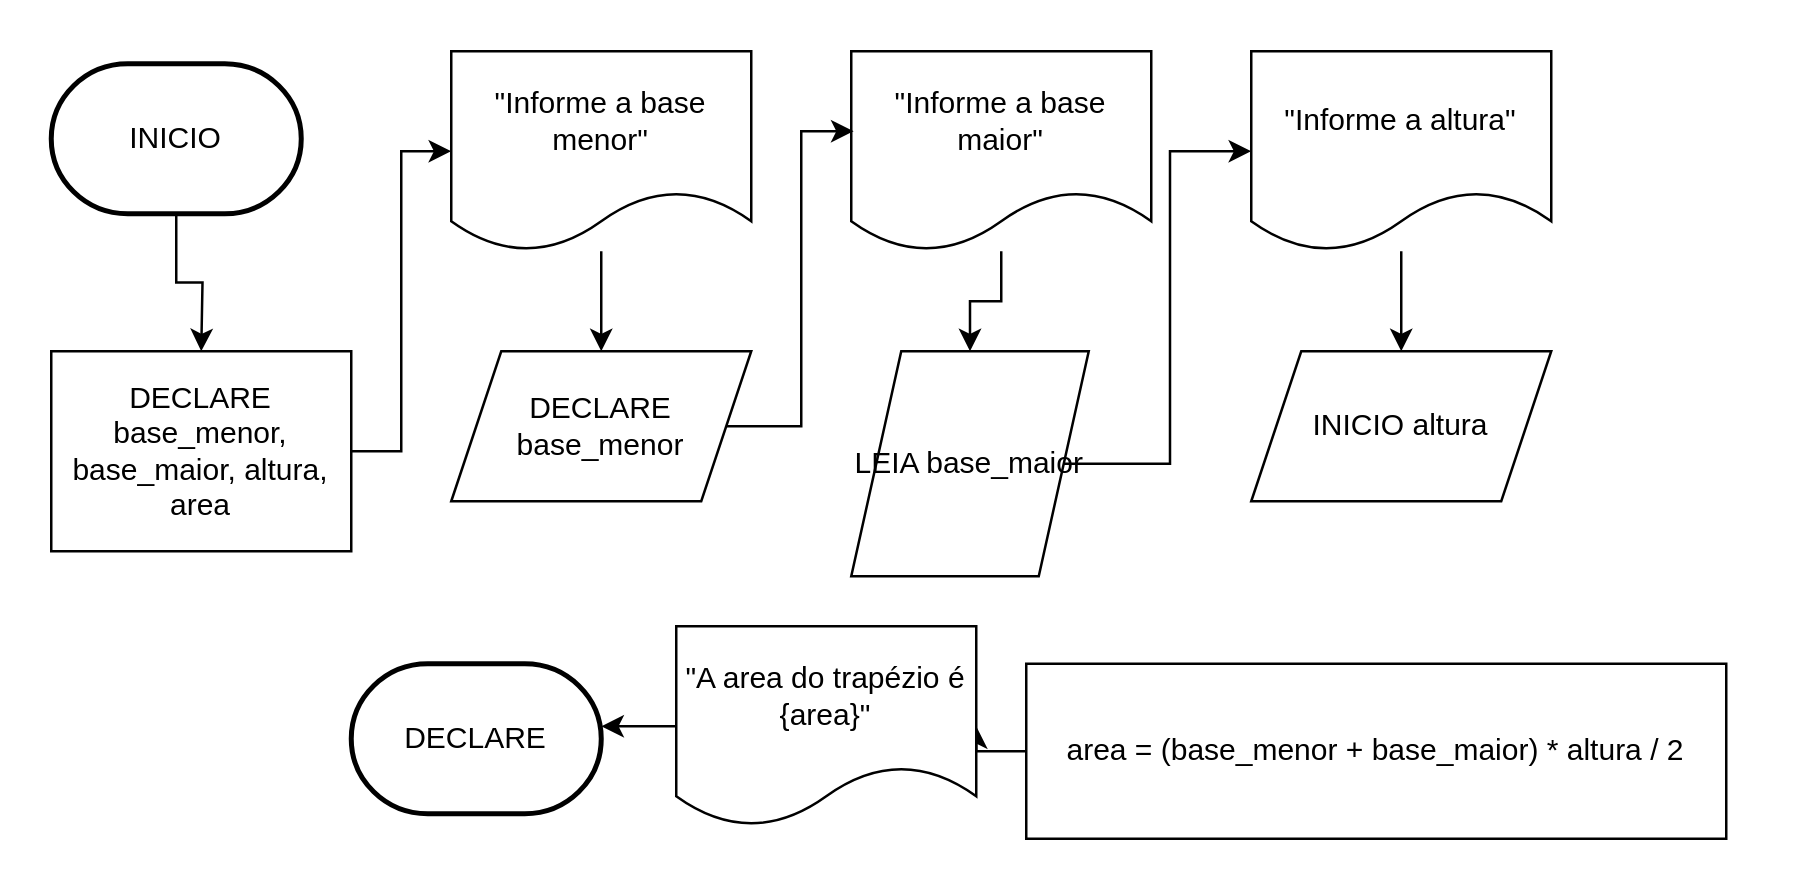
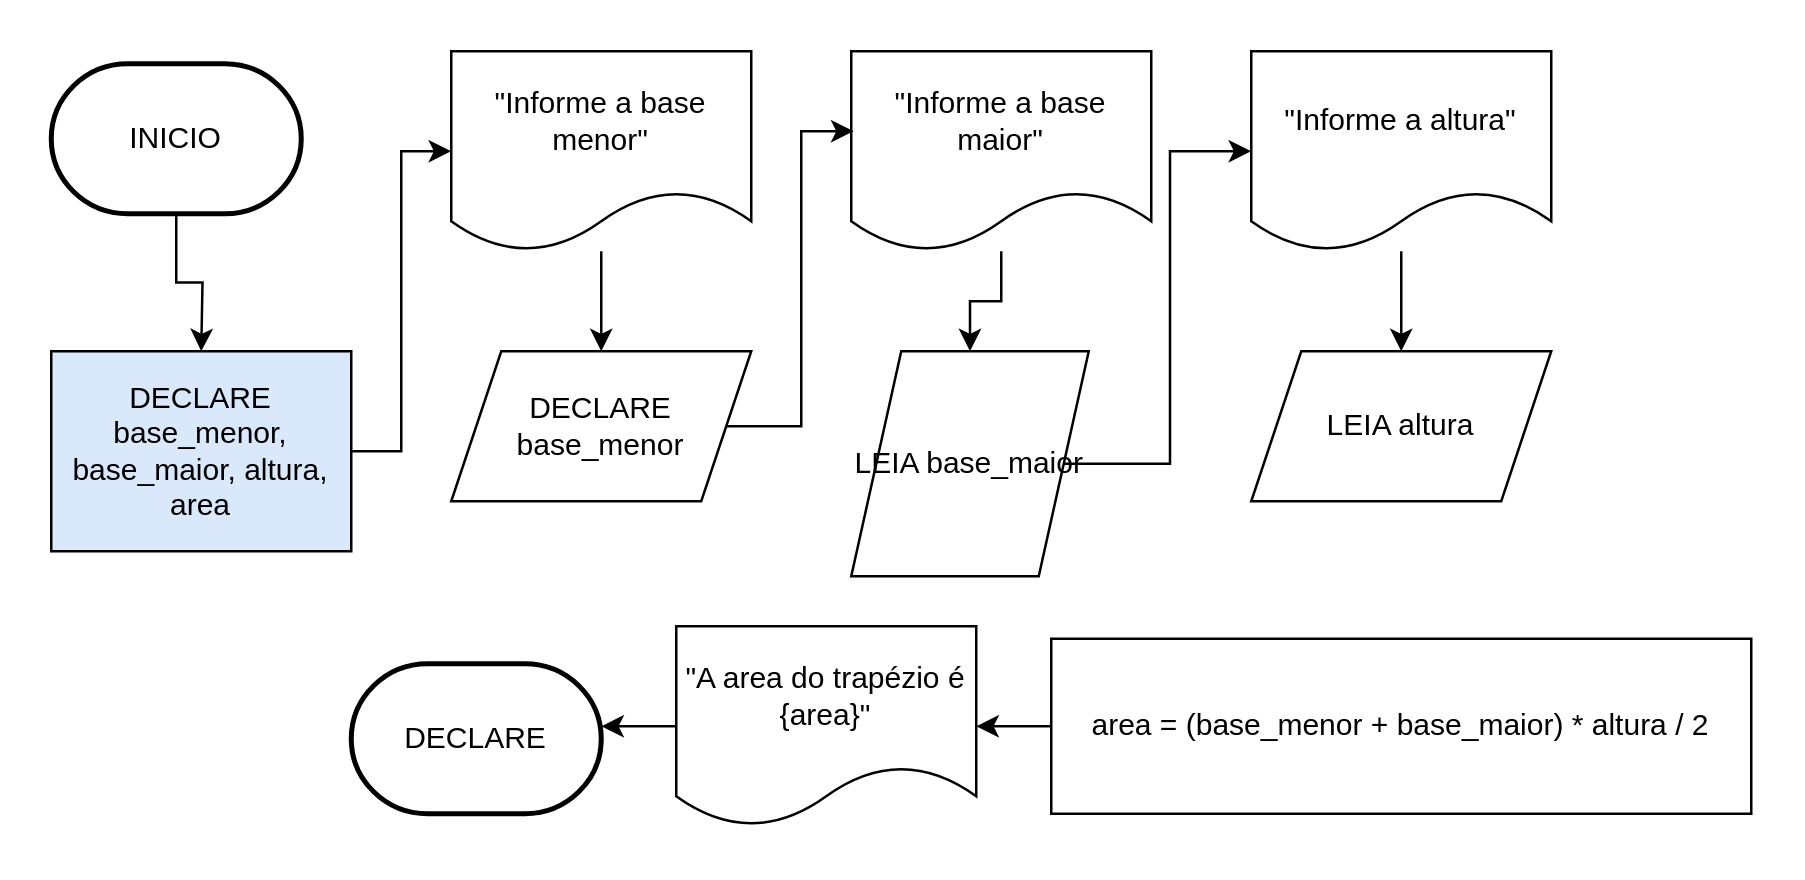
node "INICIO altura": label "INICIO altura" -> "LEIA altura"
node "DECLARE base_menor, base_maior, altura, area": fillcolor #ffffff -> #dae8fc
node "area = (base_menor + base_maior) * altura / 2": moved (1376, 751) -> (1401, 726)
